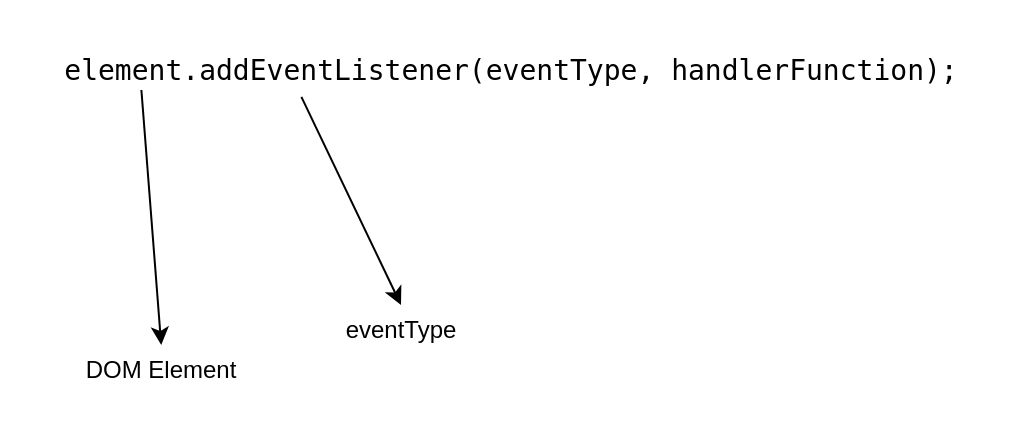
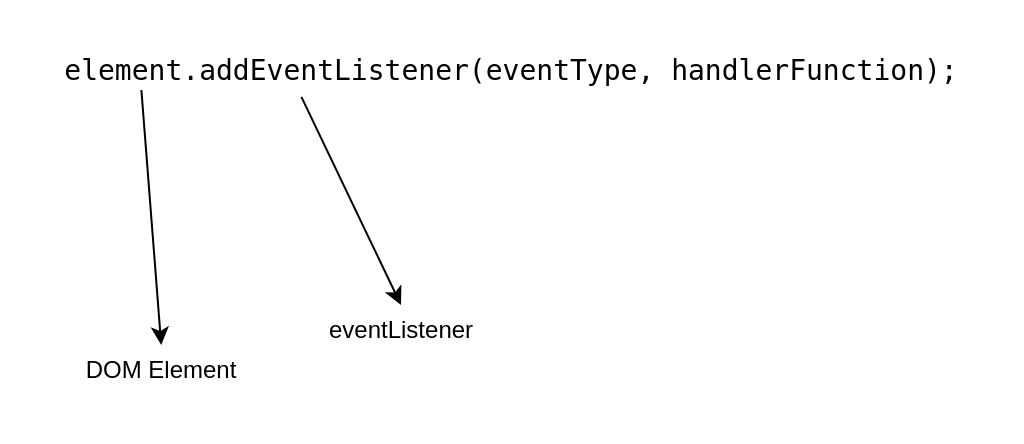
node "eventType": label "eventType" -> "eventListener"
